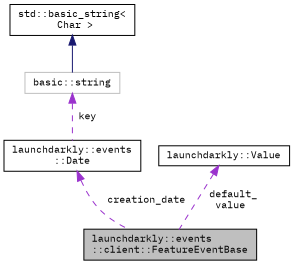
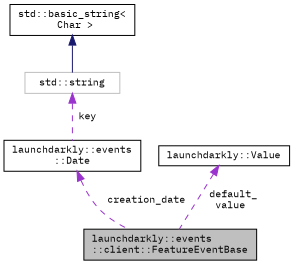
node "basic::string": label "basic::string" -> "std::string"
